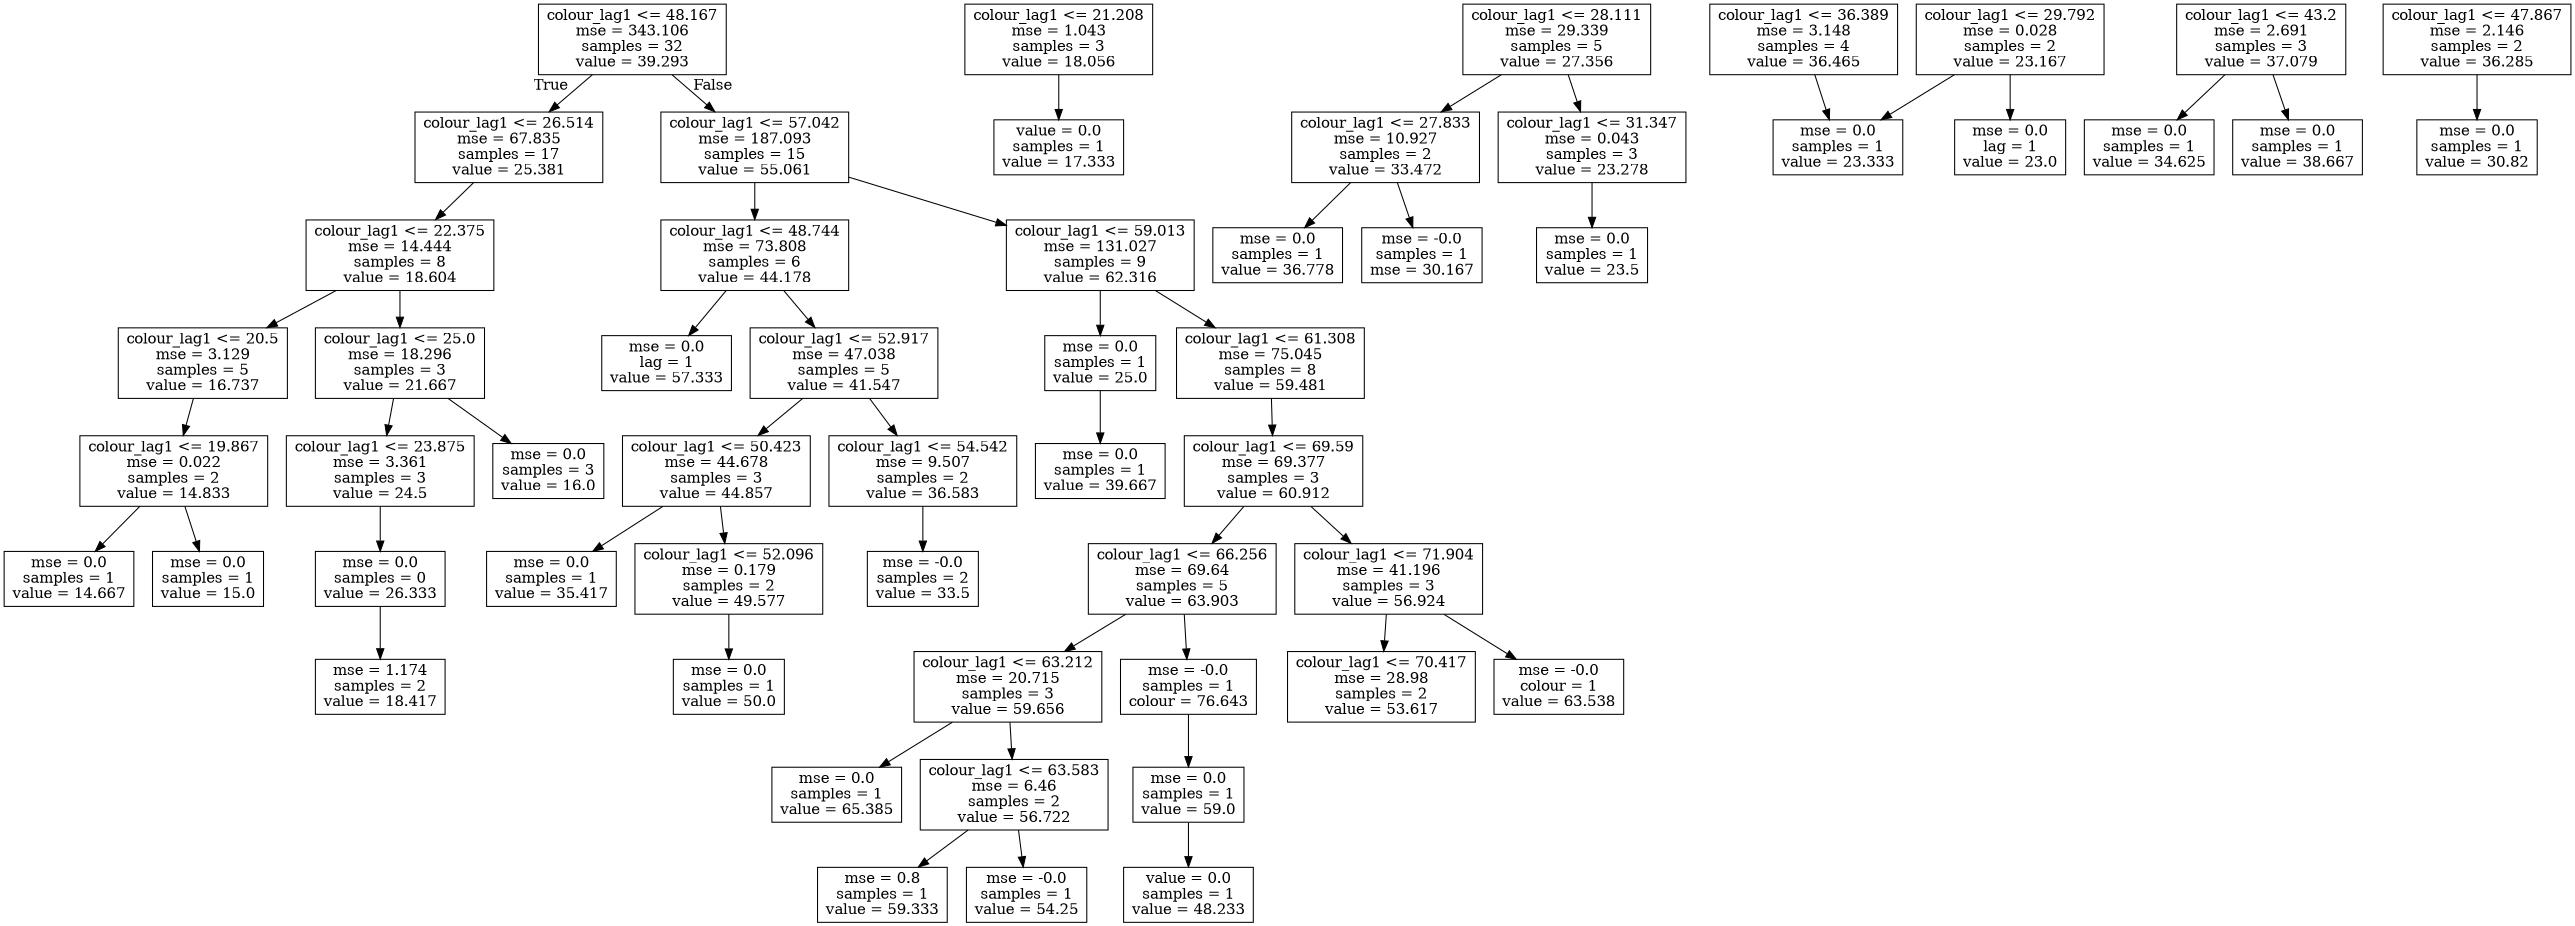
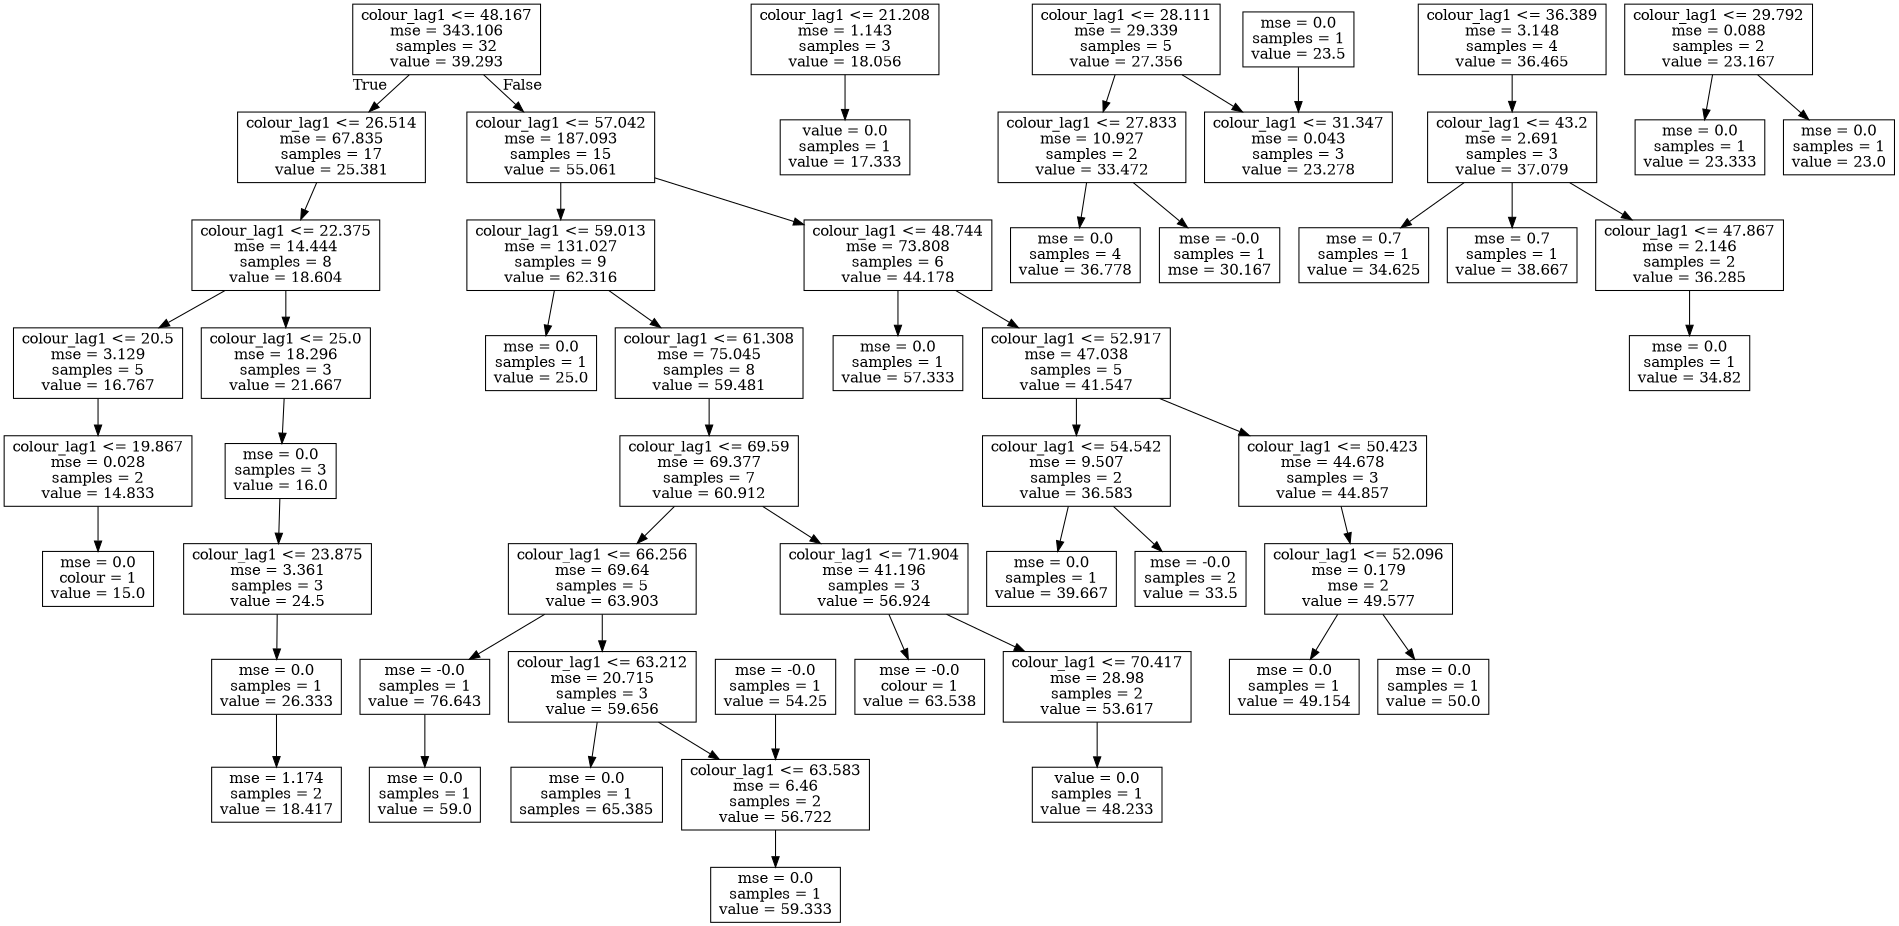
node "colour_lag1 <= 21.208 mse = 1.043 samples = 3 value = 18.056": label "colour_lag1 <= 21.208 mse = 1.043 samples = 3 value = 18.056" -> "colour_lag1 <= 21.208 mse = 1.143 samples = 3 value = 18.056"
node "colour_lag1 <= 29.792 mse = 0.028 samples = 2 value = 23.167": label "colour_lag1 <= 29.792 mse = 0.028 samples = 2 value = 23.167" -> "colour_lag1 <= 29.792 mse = 0.088 samples = 2 value = 23.167"
edge "colour_lag1 <= 36.389 mse = 3.148 samples = 4 value = 36.465" -> "mse = 0.0 samples = 1 value = 23.333": now "colour_lag1 <= 36.389 mse = 3.148 samples = 4 value = 36.465" -> "colour_lag1 <= 43.2 mse = 2.691 samples = 3 value = 37.079"
node "mse = 0.0 lag = 1 value = 23.0": label "mse = 0.0 lag = 1 value = 23.0" -> "mse = 0.0 samples = 1 value = 23.0"
node "mse = 0.0 samples = 1 value = 34.625": label "mse = 0.0 samples = 1 value = 34.625" -> "mse = 0.7 samples = 1 value = 34.625"
node "mse = 0.0 samples = 1 value = 38.667": label "mse = 0.0 samples = 1 value = 38.667" -> "mse = 0.7 samples = 1 value = 38.667"
node "mse = 0.0 samples = 1 value = 30.82": label "mse = 0.0 samples = 1 value = 30.82" -> "mse = 0.0 samples = 1 value = 34.82"
edge "colour_lag1 <= 43.2 mse = 2.691 samples = 3 value = 37.079" -> "colour_lag1 <= 47.867 mse = 2.146 samples = 2 value = 36.285": added
edge "colour_lag1 <= 31.347 mse = 0.043 samples = 3 value = 23.278" -> "mse = 0.0 samples = 1 value = 23.5": reversed
node "mse = 0.0 samples = 1 value = 36.778": label "mse = 0.0 samples = 1 value = 36.778" -> "mse = 0.0 samples = 4 value = 36.778"
node "colour_lag1 <= 20.5 mse = 3.129 samples = 5 value = 16.737": label "colour_lag1 <= 20.5 mse = 3.129 samples = 5 value = 16.737" -> "colour_lag1 <= 20.5 mse = 3.129 samples = 5 value = 16.767"
node "mse = 0.0 lag = 1 value = 57.333": label "mse = 0.0 lag = 1 value = 57.333" -> "mse = 0.0 samples = 1 value = 57.333"
edge "colour_lag1 <= 25.0 mse = 18.296 samples = 3 value = 21.667" -> "colour_lag1 <= 23.875 mse = 3.361 samples = 3 value = 24.5": now "mse = 0.0 samples = 3 value = 16.0" -> "colour_lag1 <= 23.875 mse = 3.361 samples = 3 value = 24.5"
edge "mse = 0.0 samples = 1 value = 25.0" -> "mse = 0.0 samples = 1 value = 39.667": now "colour_lag1 <= 54.542 mse = 9.507 samples = 2 value = 36.583" -> "mse = 0.0 samples = 1 value = 39.667"
node "colour_lag1 <= 19.867 mse = 0.022 samples = 2 value = 14.833": label "colour_lag1 <= 19.867 mse = 0.022 samples = 2 value = 14.833" -> "colour_lag1 <= 19.867 mse = 0.028 samples = 2 value = 14.833"
node "colour_lag1 <= 69.59 mse = 69.377 samples = 3 value = 60.912": label "colour_lag1 <= 69.59 mse = 69.377 samples = 3 value = 60.912" -> "colour_lag1 <= 69.59 mse = 69.377 samples = 7 value = 60.912"
node "mse = 0.0 samples = 1 value = 14.667": removed
node "mse = 0.0 samples = 1 value = 15.0": label "mse = 0.0 samples = 1 value = 15.0" -> "mse = 0.0 colour = 1 value = 15.0"
node "mse = 0.0 samples = 0 value = 26.333": label "mse = 0.0 samples = 0 value = 26.333" -> "mse = 0.0 samples = 1 value = 26.333"
node "mse = 0.0 samples = 1 value = 35.417": removed
node "colour_lag1 <= 52.096 mse = 0.179 samples = 2 value = 49.577": label "colour_lag1 <= 52.096 mse = 0.179 samples = 2 value = 49.577" -> "colour_lag1 <= 52.096 mse = 0.179 mse = 2 value = 49.577"
node "mse = -0.0 samples = 1 colour = 76.643": label "mse = -0.0 samples = 1 colour = 76.643" -> "mse = -0.0 samples = 1 value = 76.643"
node "mse = 0.0 samples = 1 value = 49.154": added
node "mse = 0.0 samples = 1 value = 65.385": label "mse = 0.0 samples = 1 value = 65.385" -> "mse = 0.0 samples = 1 samples = 65.385"
edge "mse = 0.0 samples = 1 value = 59.0" -> "value = 0.0 samples = 1 value = 48.233": now "colour_lag1 <= 70.417 mse = 28.98 samples = 2 value = 53.617" -> "value = 0.0 samples = 1 value = 48.233"
edge "colour_lag1 <= 63.583 mse = 6.46 samples = 2 value = 56.722" -> "mse = -0.0 samples = 1 value = 54.25": reversed
node "mse = 0.8 samples = 1 value = 59.333": label "mse = 0.8 samples = 1 value = 59.333" -> "mse = 0.0 samples = 1 value = 59.333"
